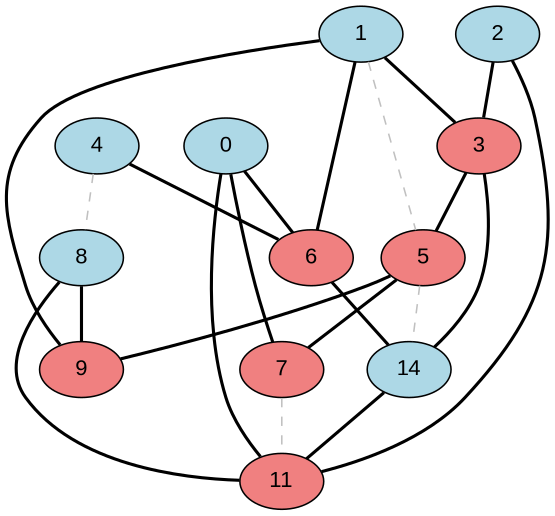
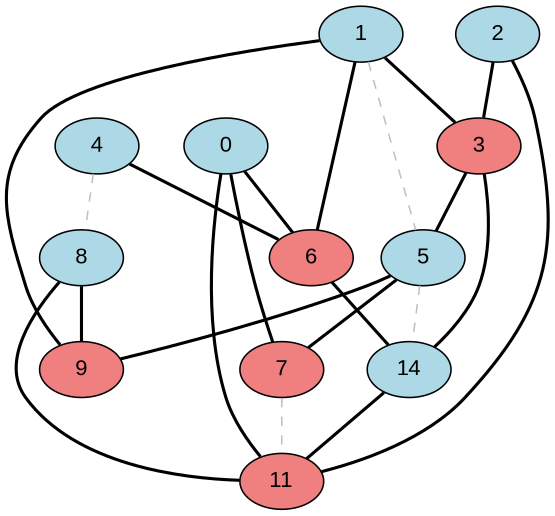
node "5": fillcolor lightcoral -> lightblue
